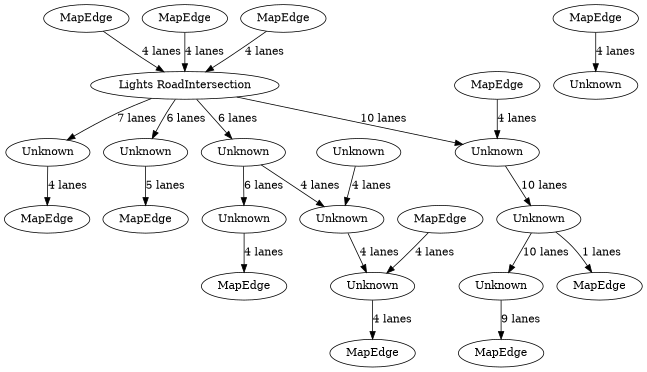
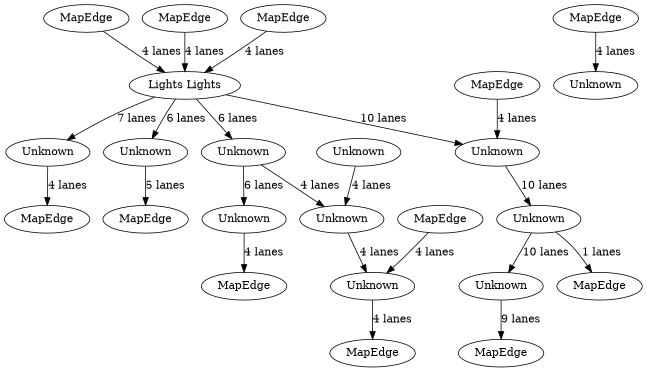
node "Lights RoadIntersection": label "Lights RoadIntersection" -> "Lights Lights"
